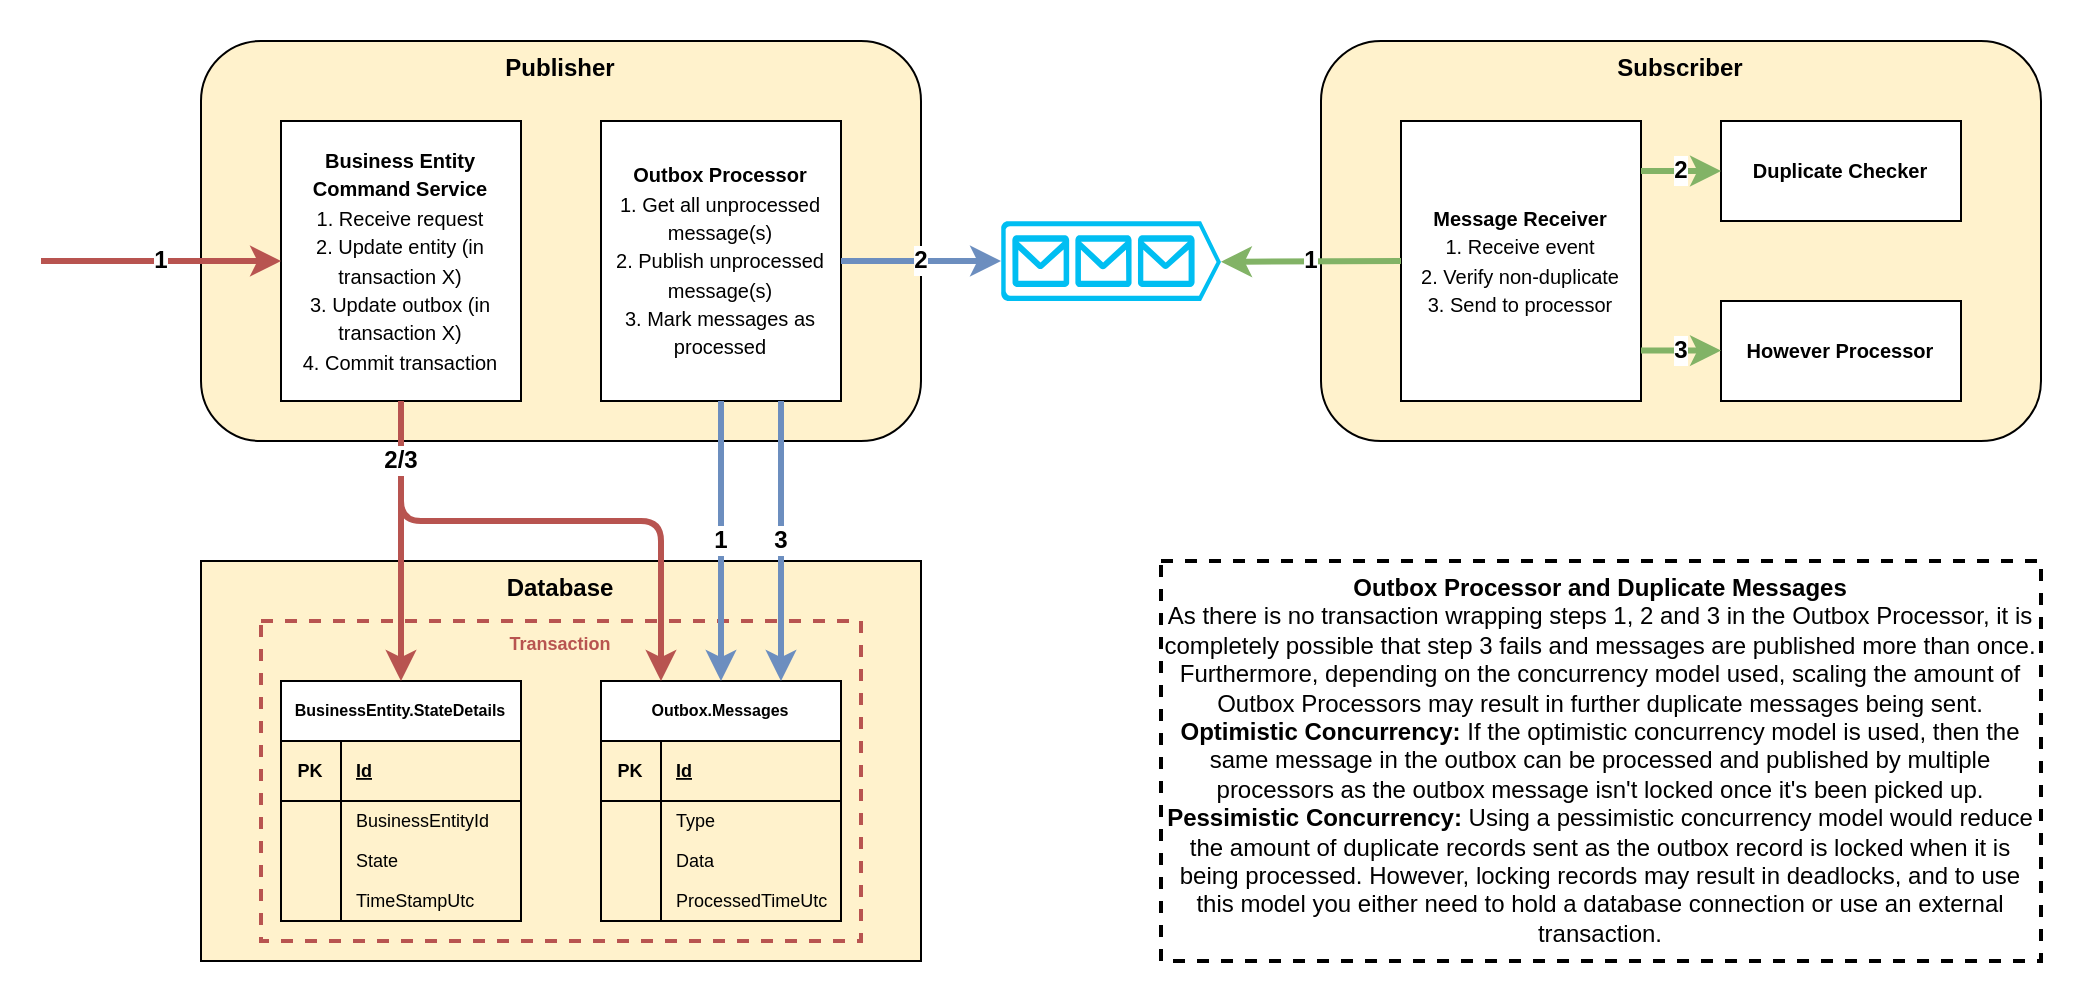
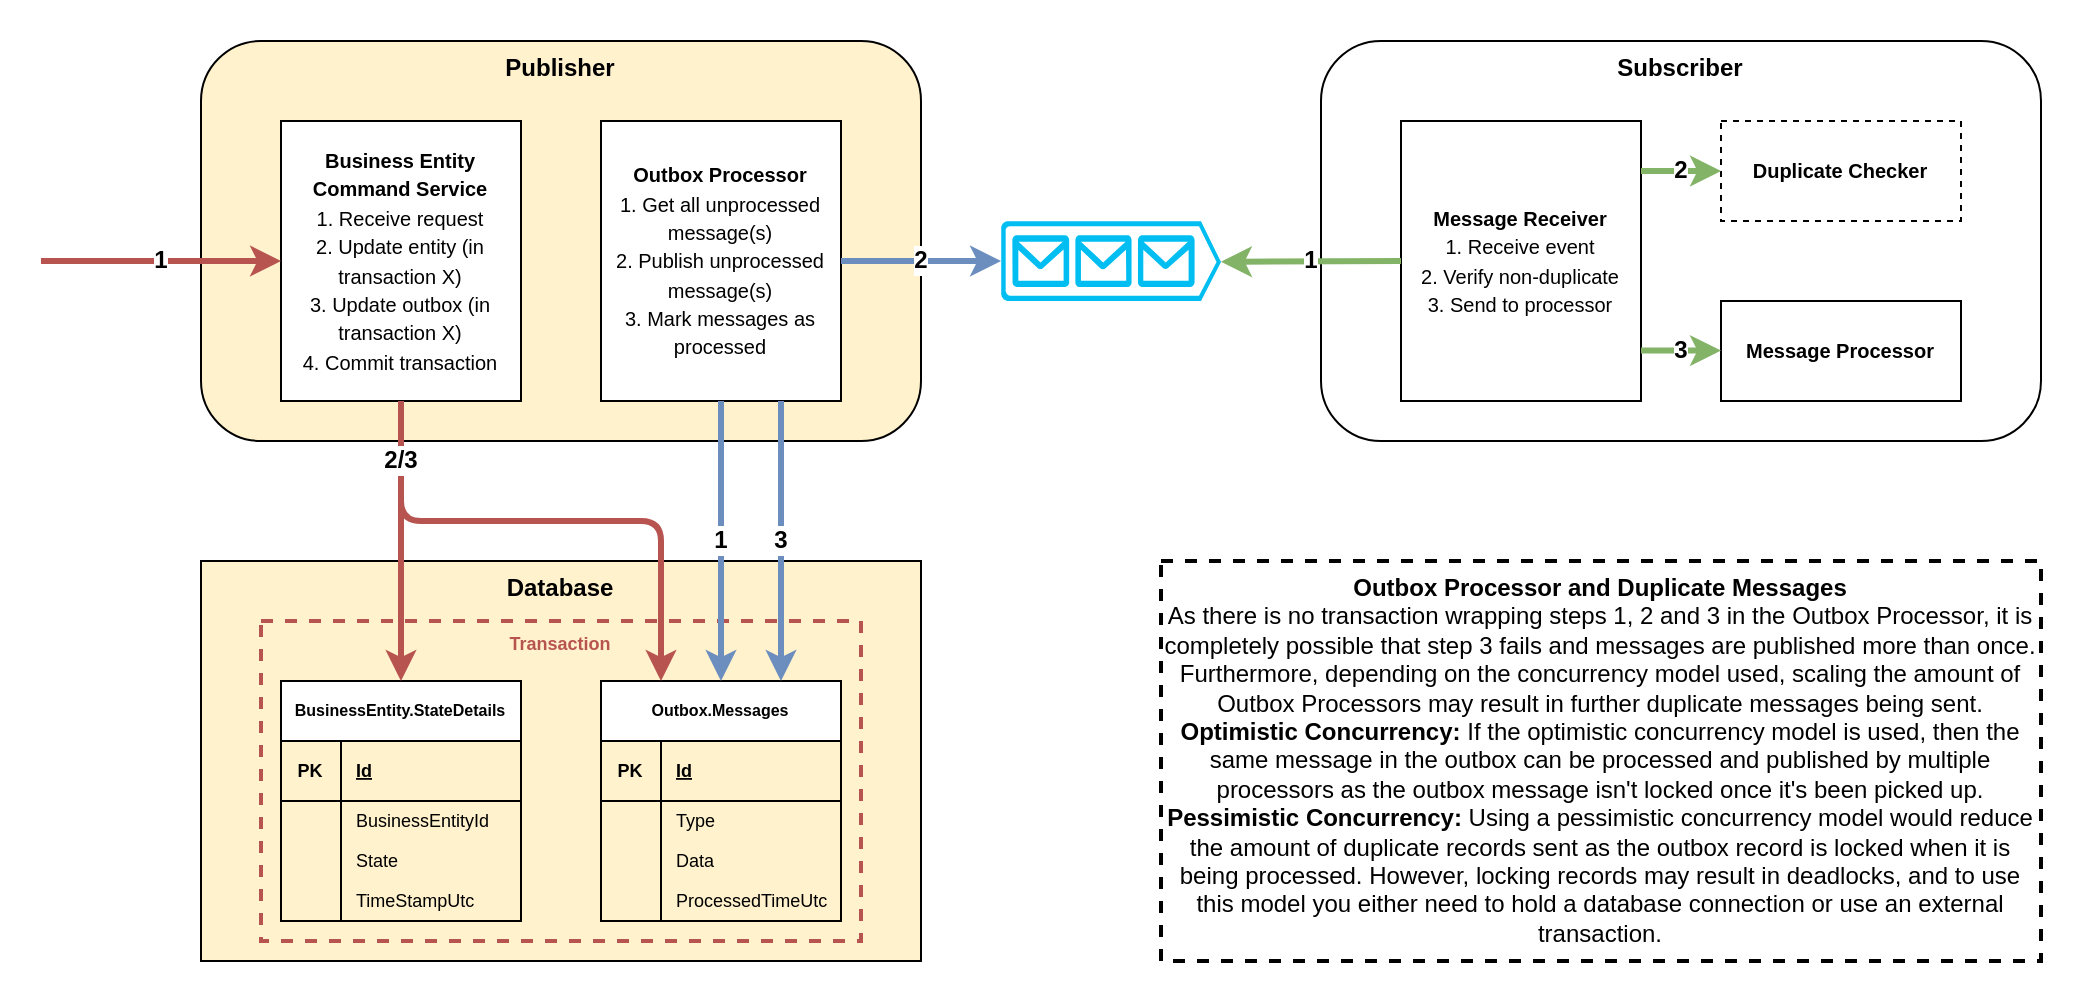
node "Duplicate Checker": style solid -> dashed
node "Subscriber": fillcolor #fff2cc -> #ffffff
node "However Processor": label "However Processor" -> "Message Processor"
